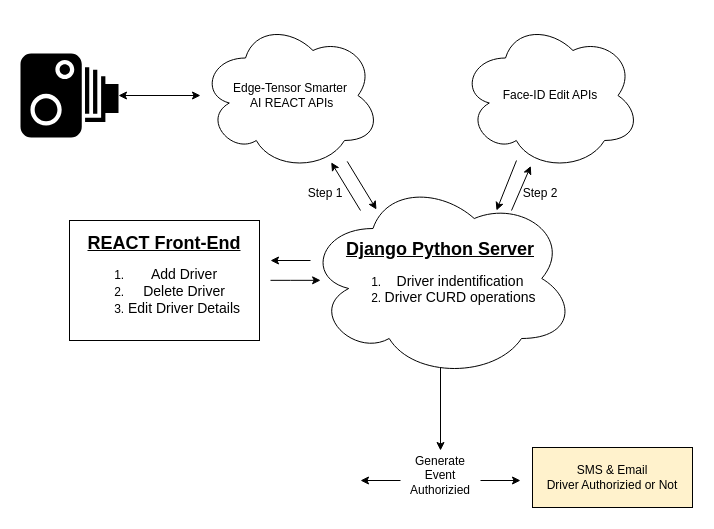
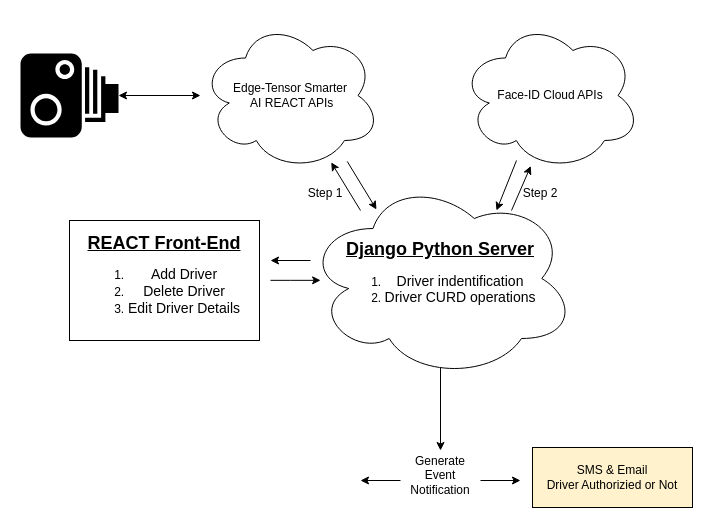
node "Face-ID Edit APIs": label "Face-ID Edit APIs" -> "Face-ID Cloud APIs"
node "Generate Event Authorizied": label "Generate Event Authorizied" -> "Generate Event Notification"
